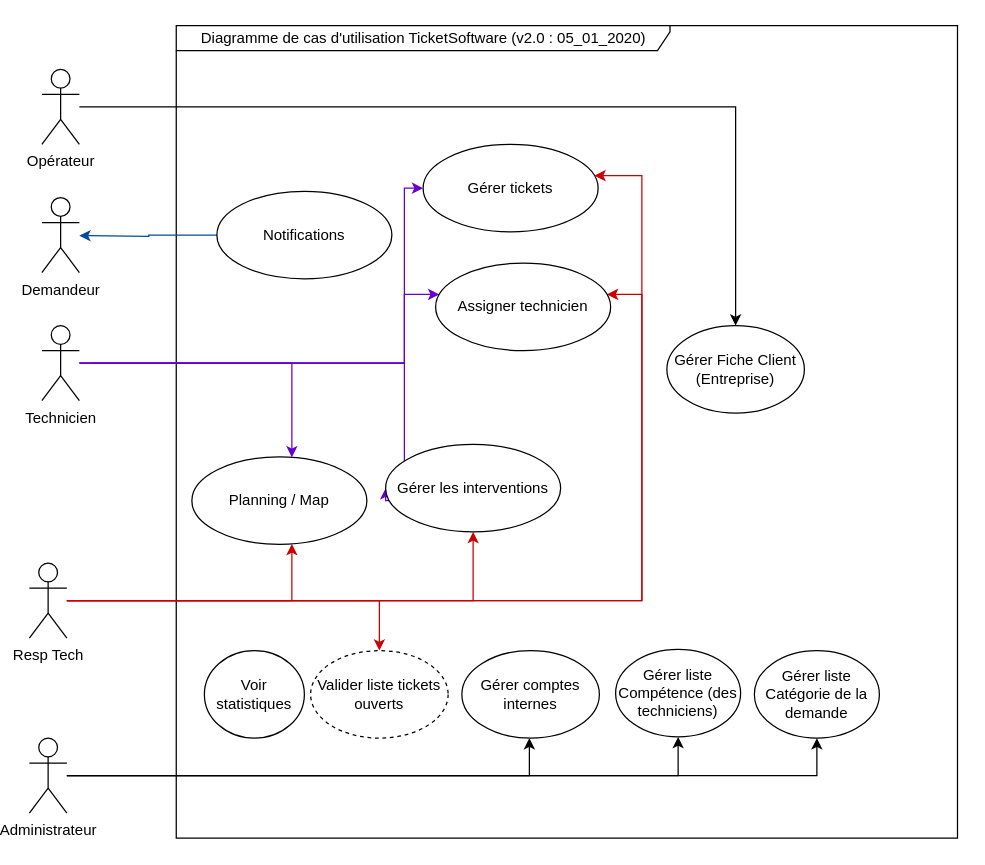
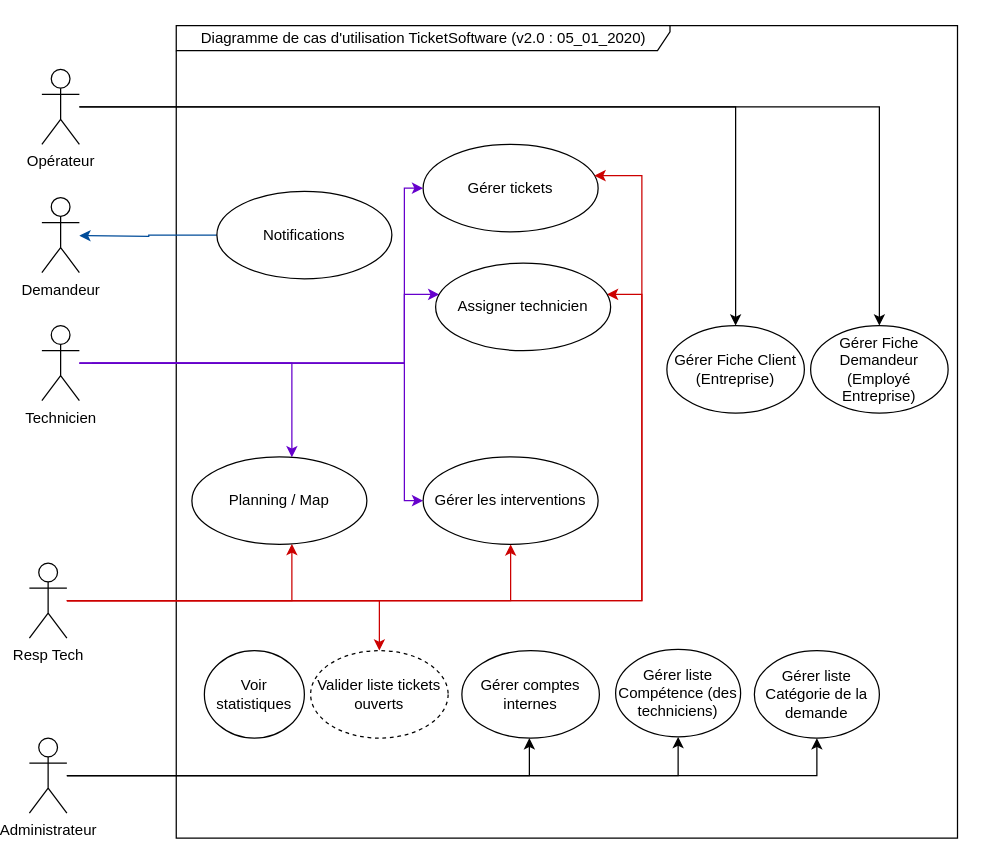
edge "Opérateur" -> "Gérer Fiche Demandeur (Employé Entreprise)": added
node "Gérer Fiche Demandeur (Employé Entreprise)": added
node "Gérer les interventions": moved (473, 488) -> (511, 501)
